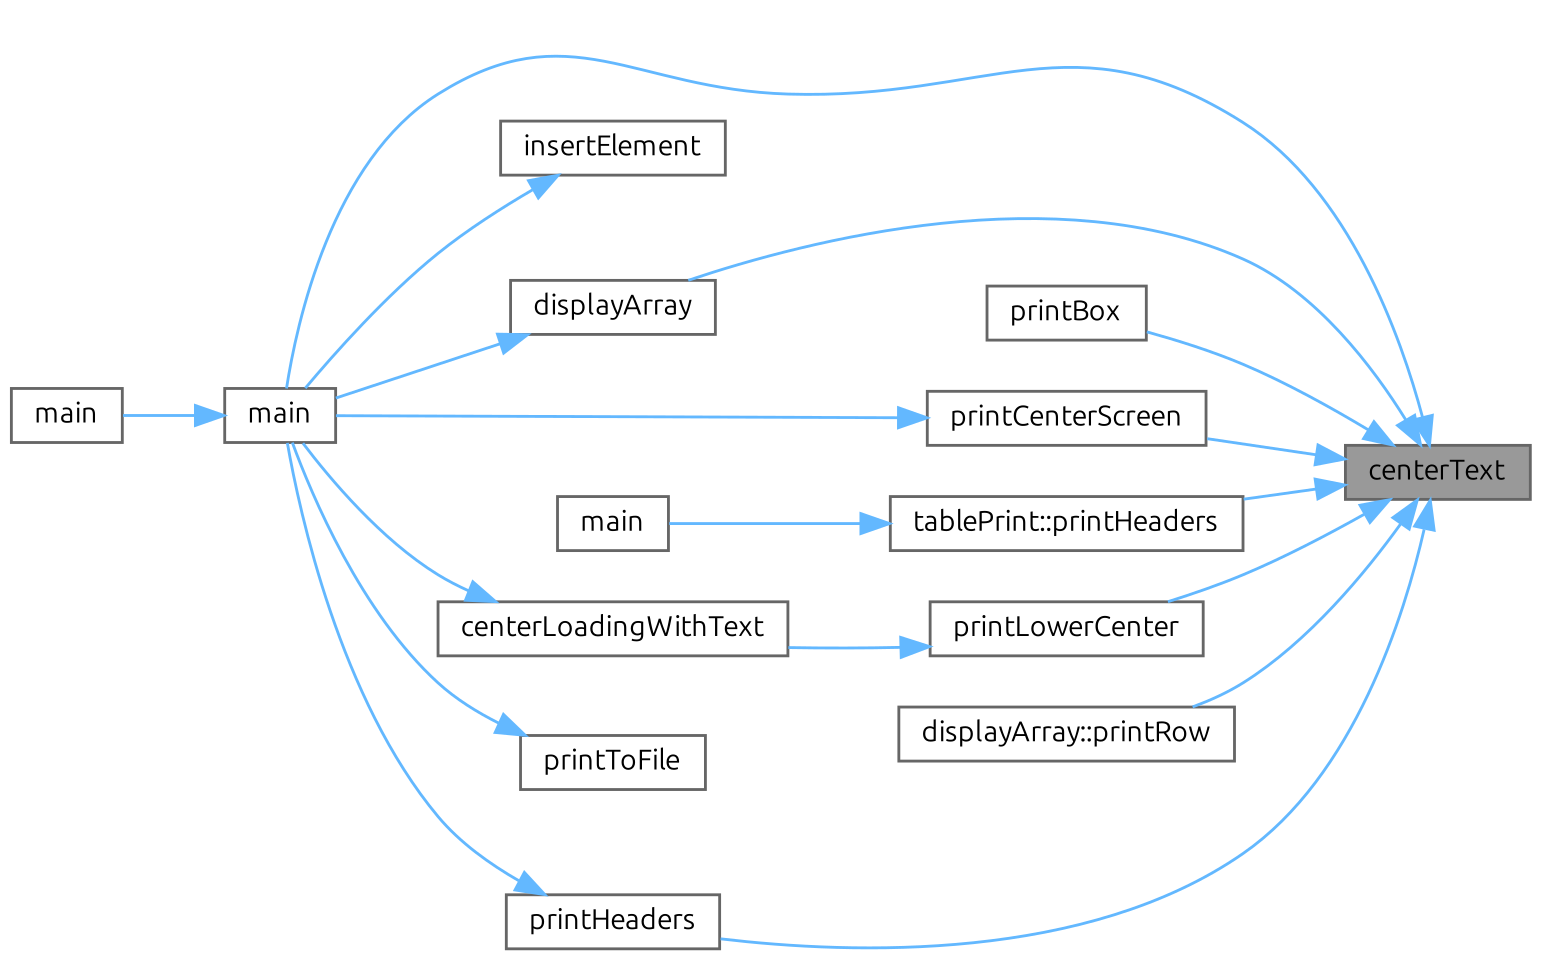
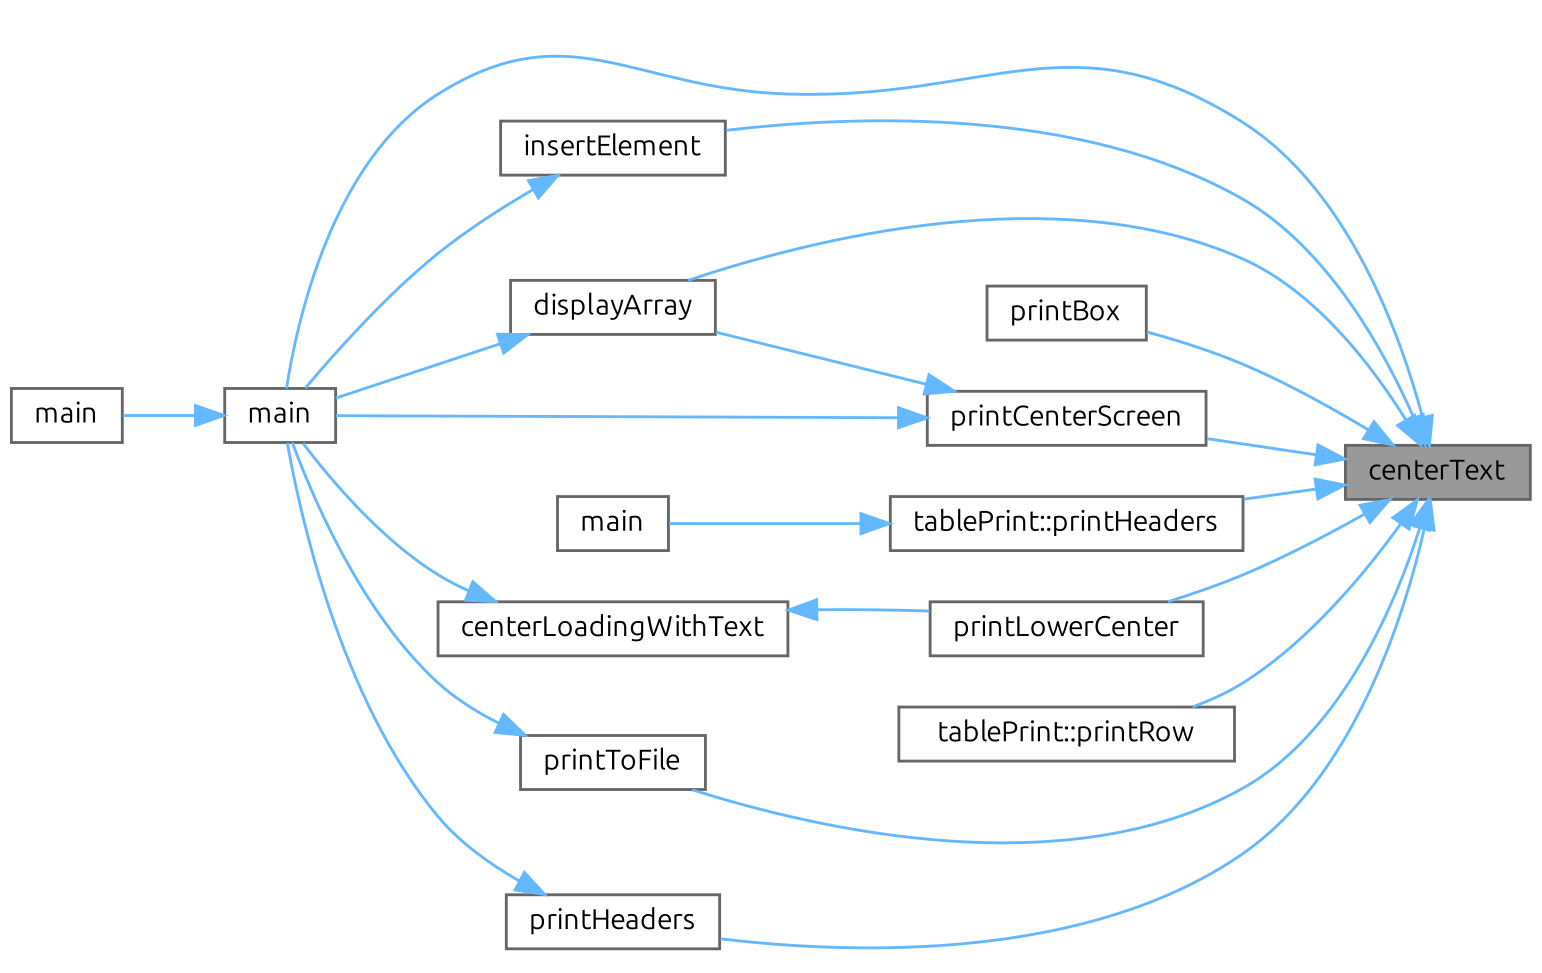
edge "insertElement" -> "centerText": added
edge "displayArray" -> "printCenterScreen": added
edge "centerLoadingWithText" -> "printLowerCenter": reversed
node "displayArray::printRow": label "displayArray::printRow" -> "tablePrint::printRow"
edge "printToFile" -> "centerText": added
